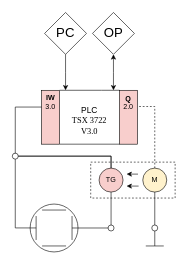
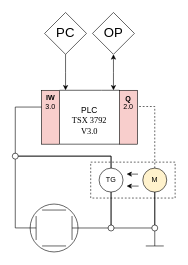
node "PLC TSX 3722 V3.0": label "PLC TSX 3722 V3.0" -> "PLC TSX 3792 V3.0"
node "TG": fillcolor #f8cecc -> #ffffff
edge "TG" -- "M": added
